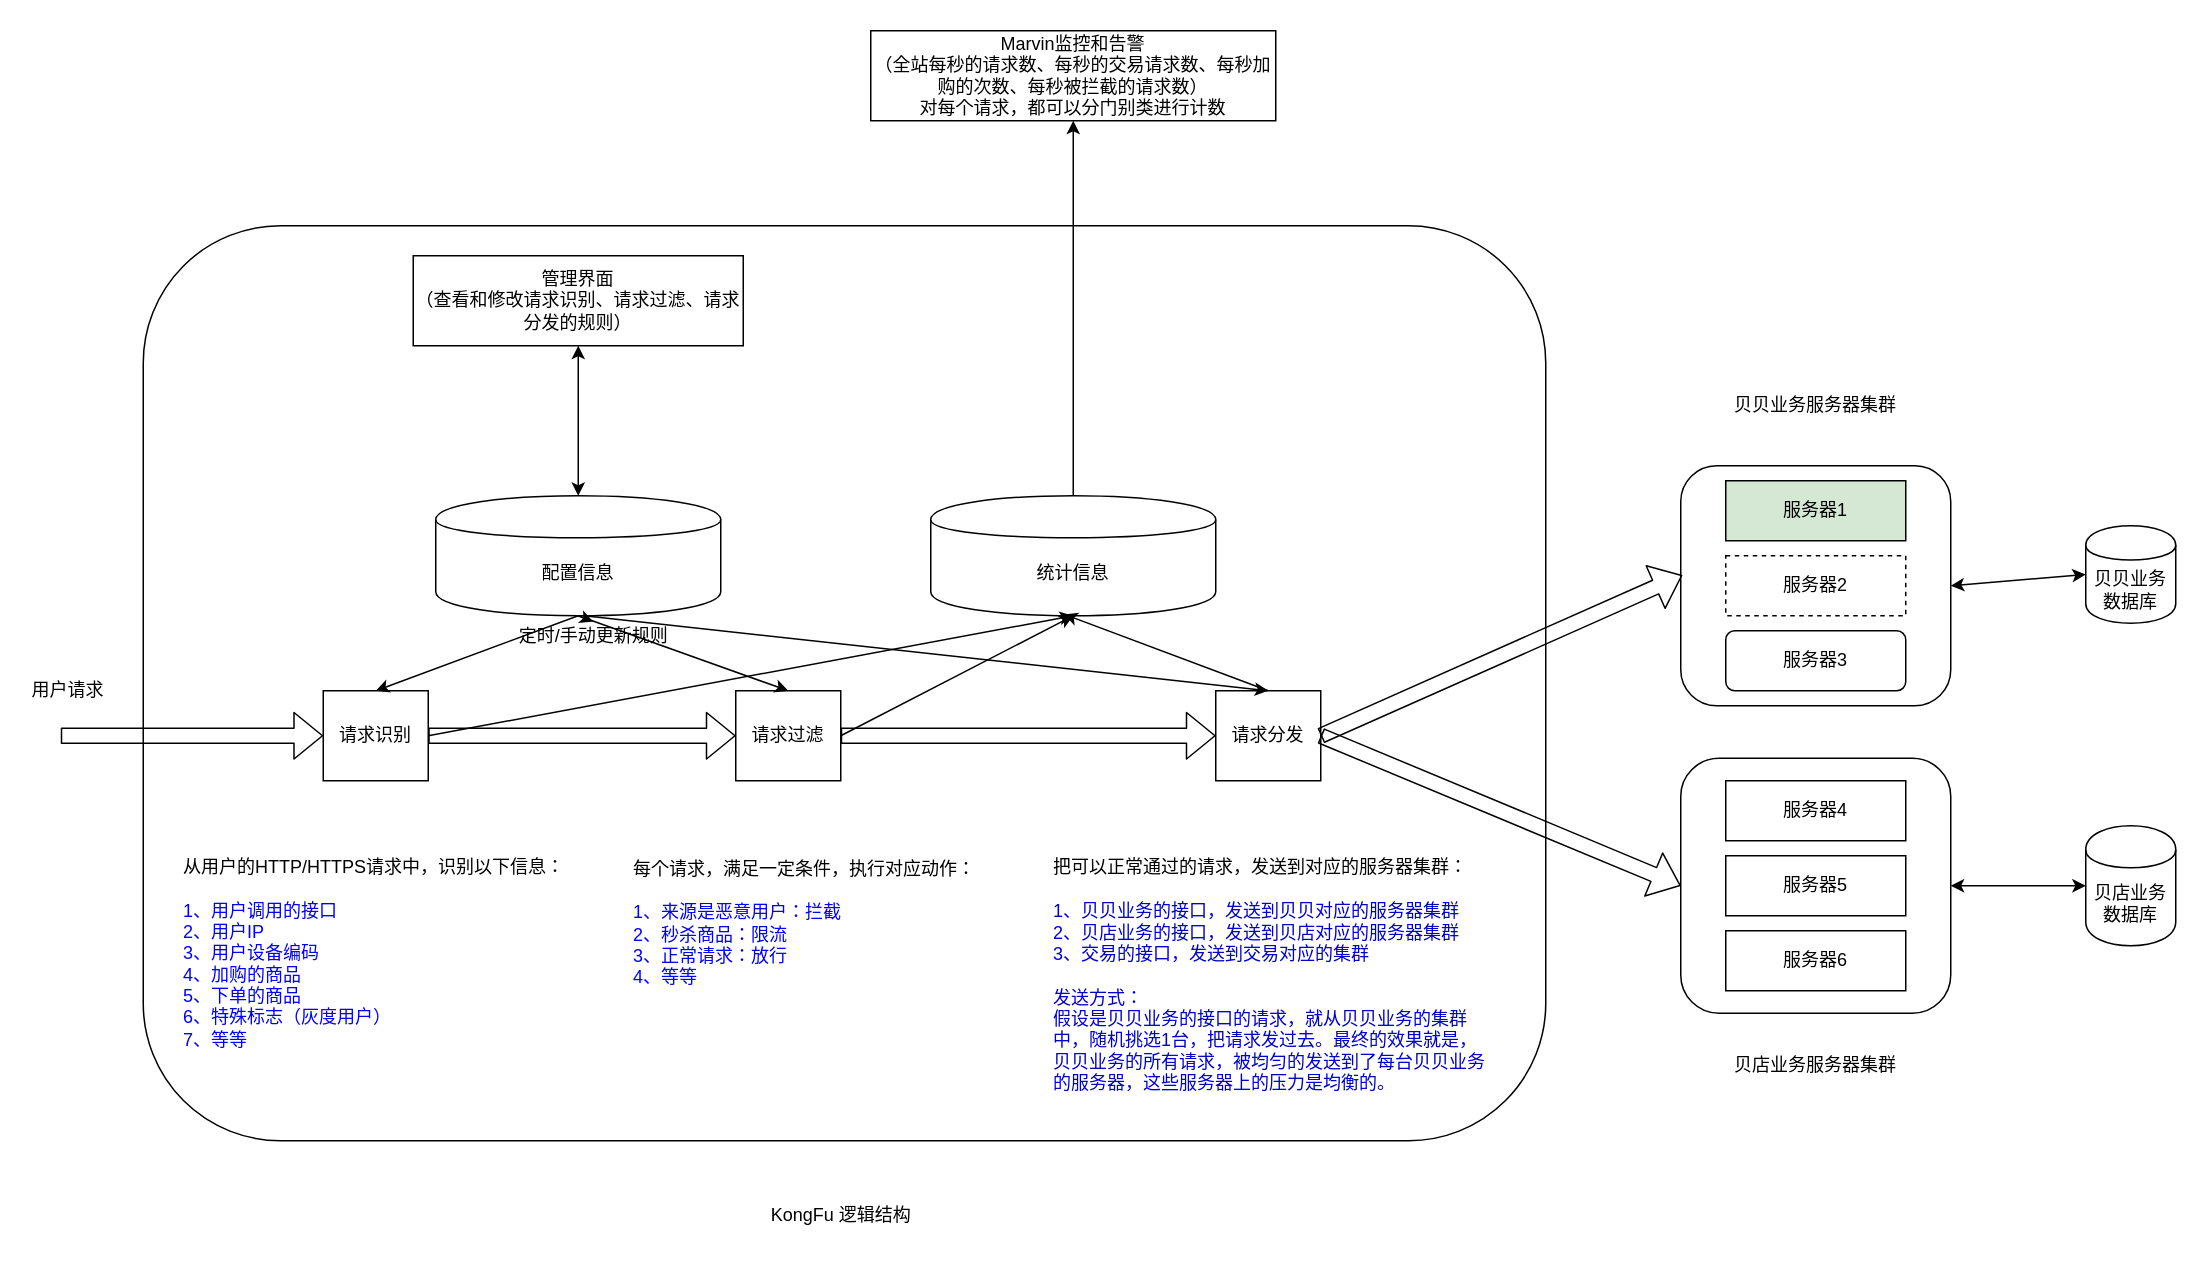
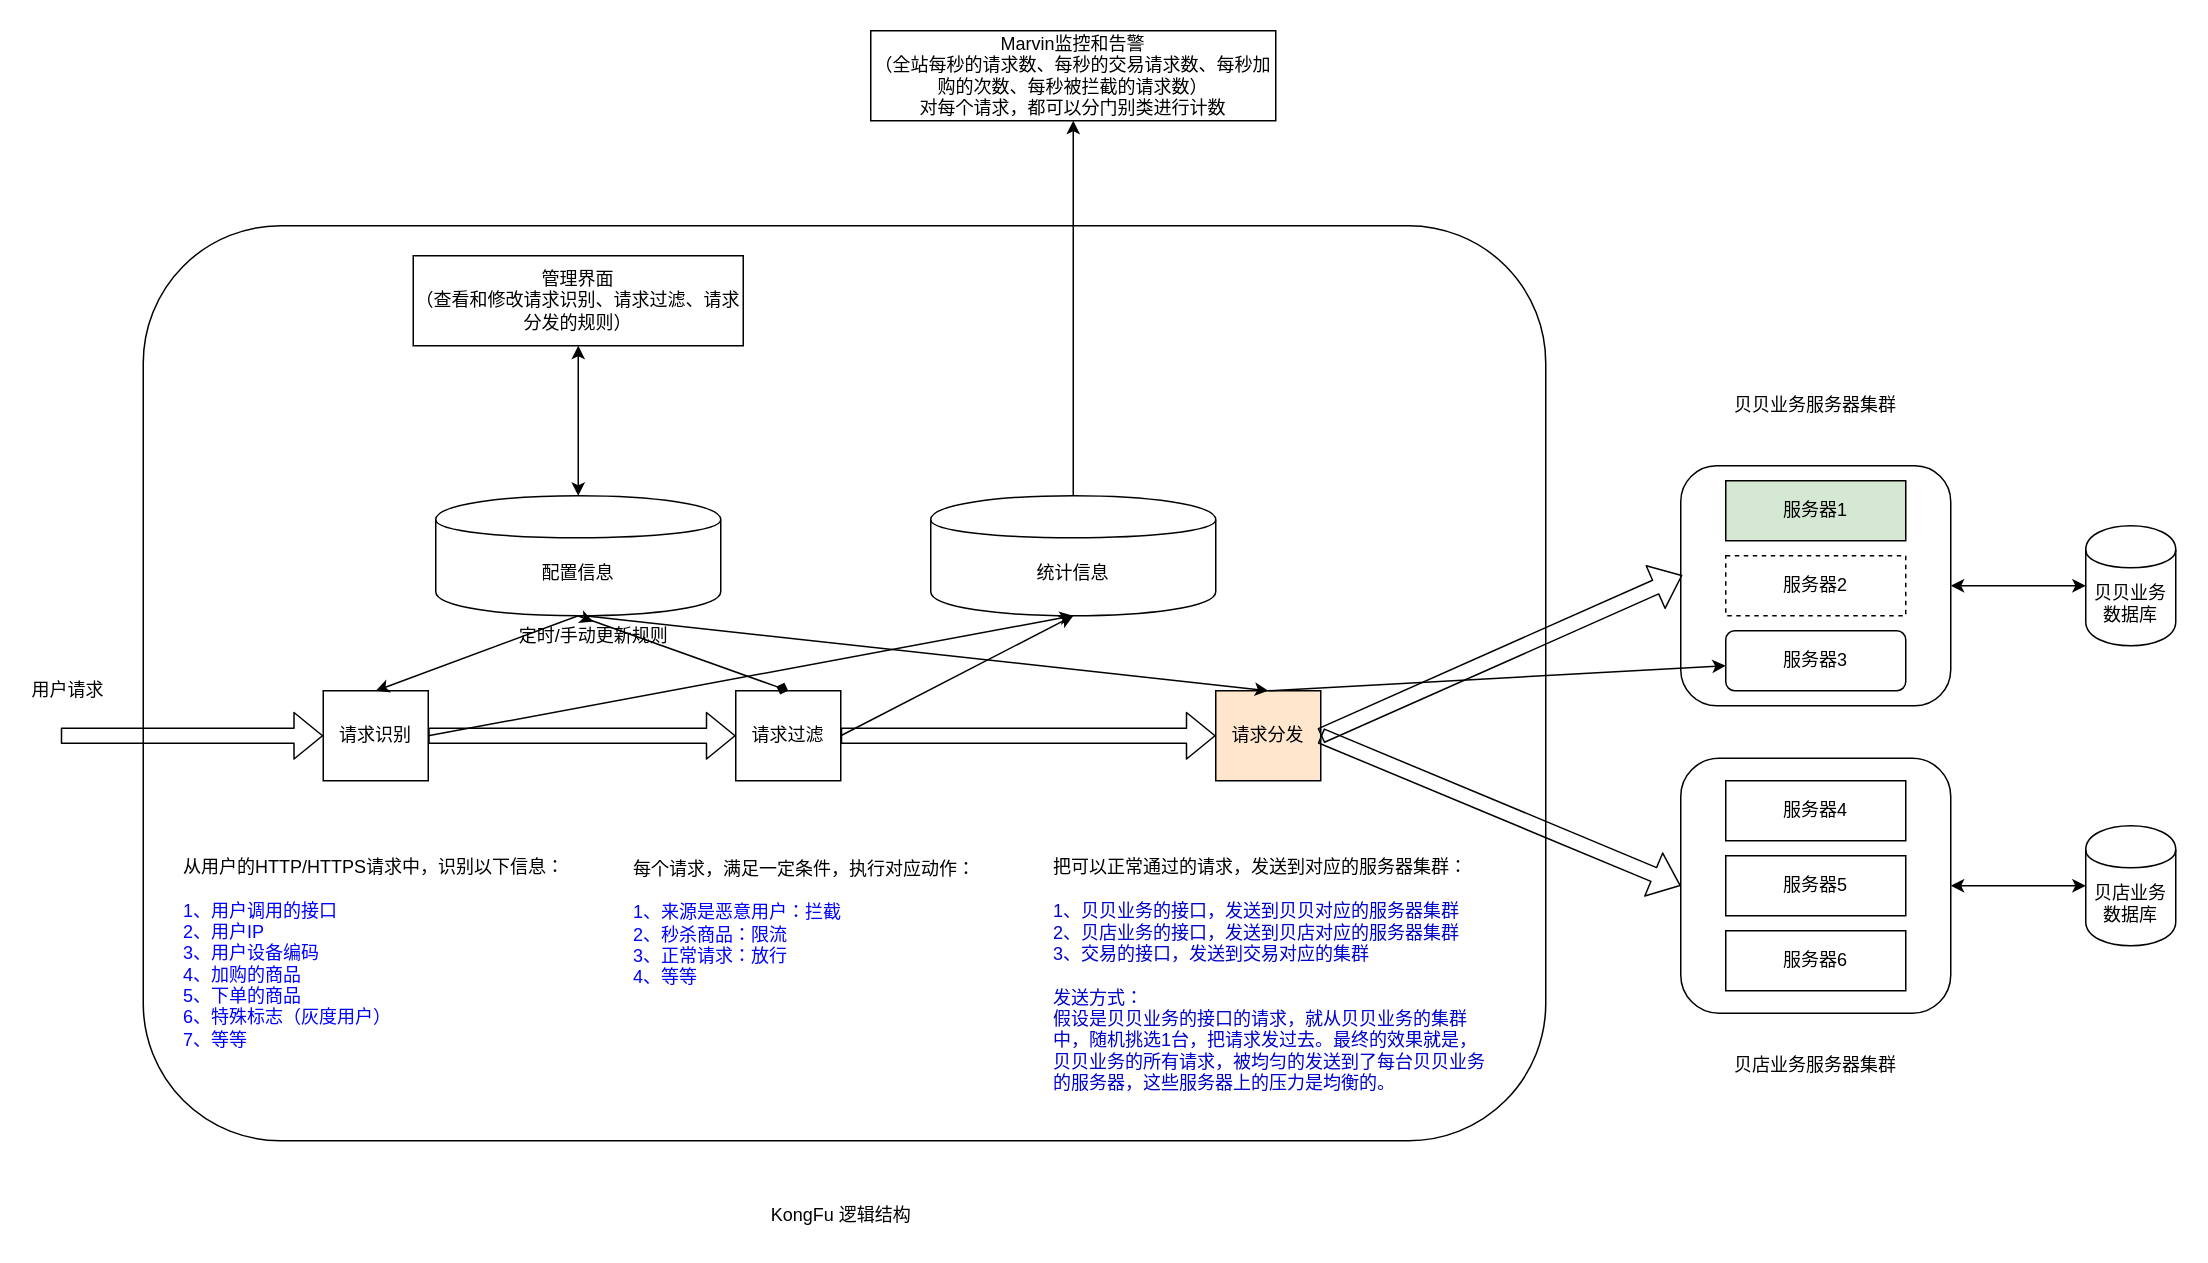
node "贝贝业务数据库": size 90x98 -> 90x120
edge "请求分发" -> "统计信息": now "请求分发" -> "服务器3"
edge "配置信息" -> "请求过滤": arrowhead classic -> diamond
node "请求分发": fillcolor #ffffff -> #ffe6cc
